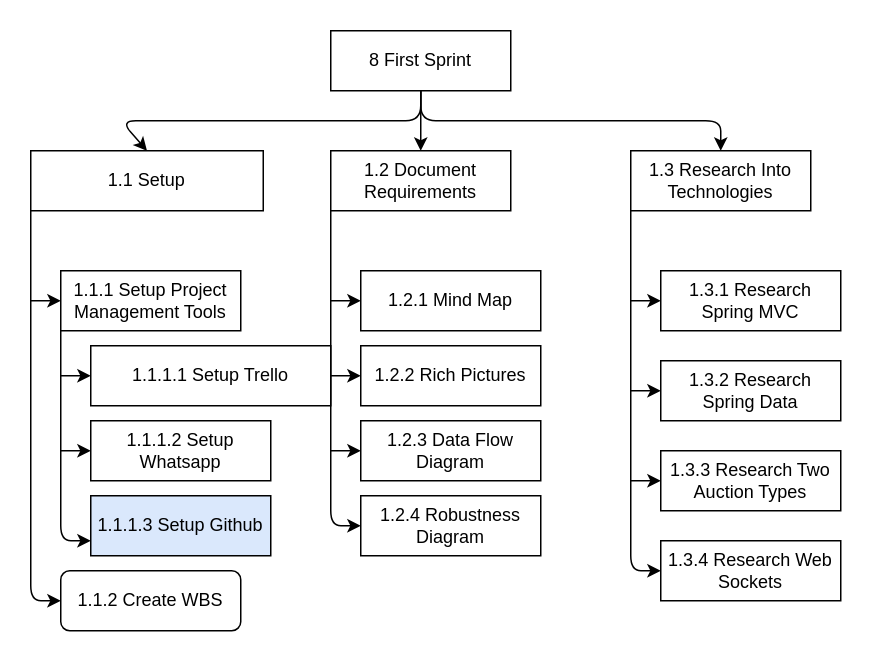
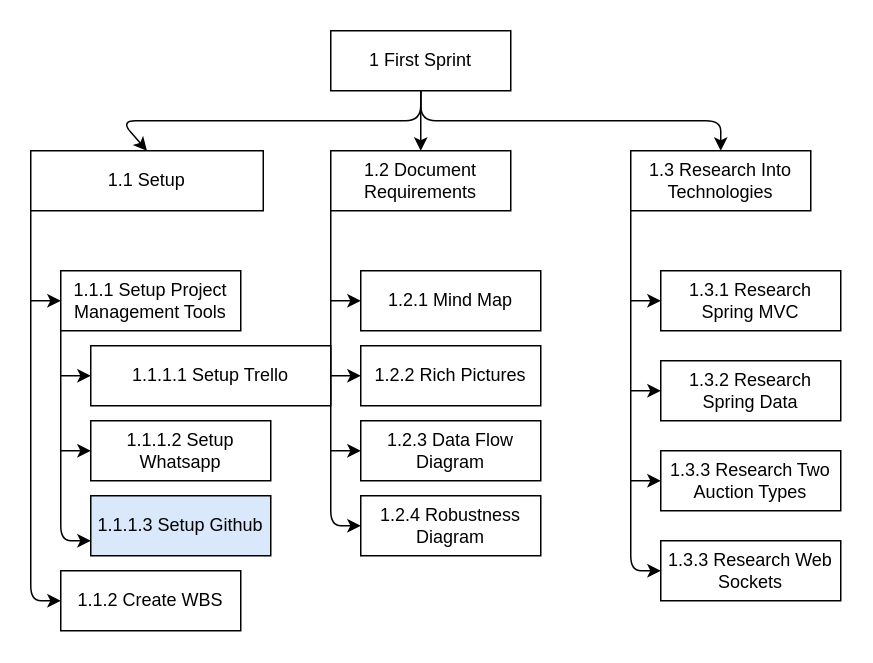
node "8 First Sprint": label "8 First Sprint" -> "1 First Sprint"
node "1.3.4 Research Web Sockets": label "1.3.4 Research Web Sockets" -> "1.3.3 Research Web Sockets"
node "1.1.2 Create WBS": shape rounded rectangle -> rectangle
